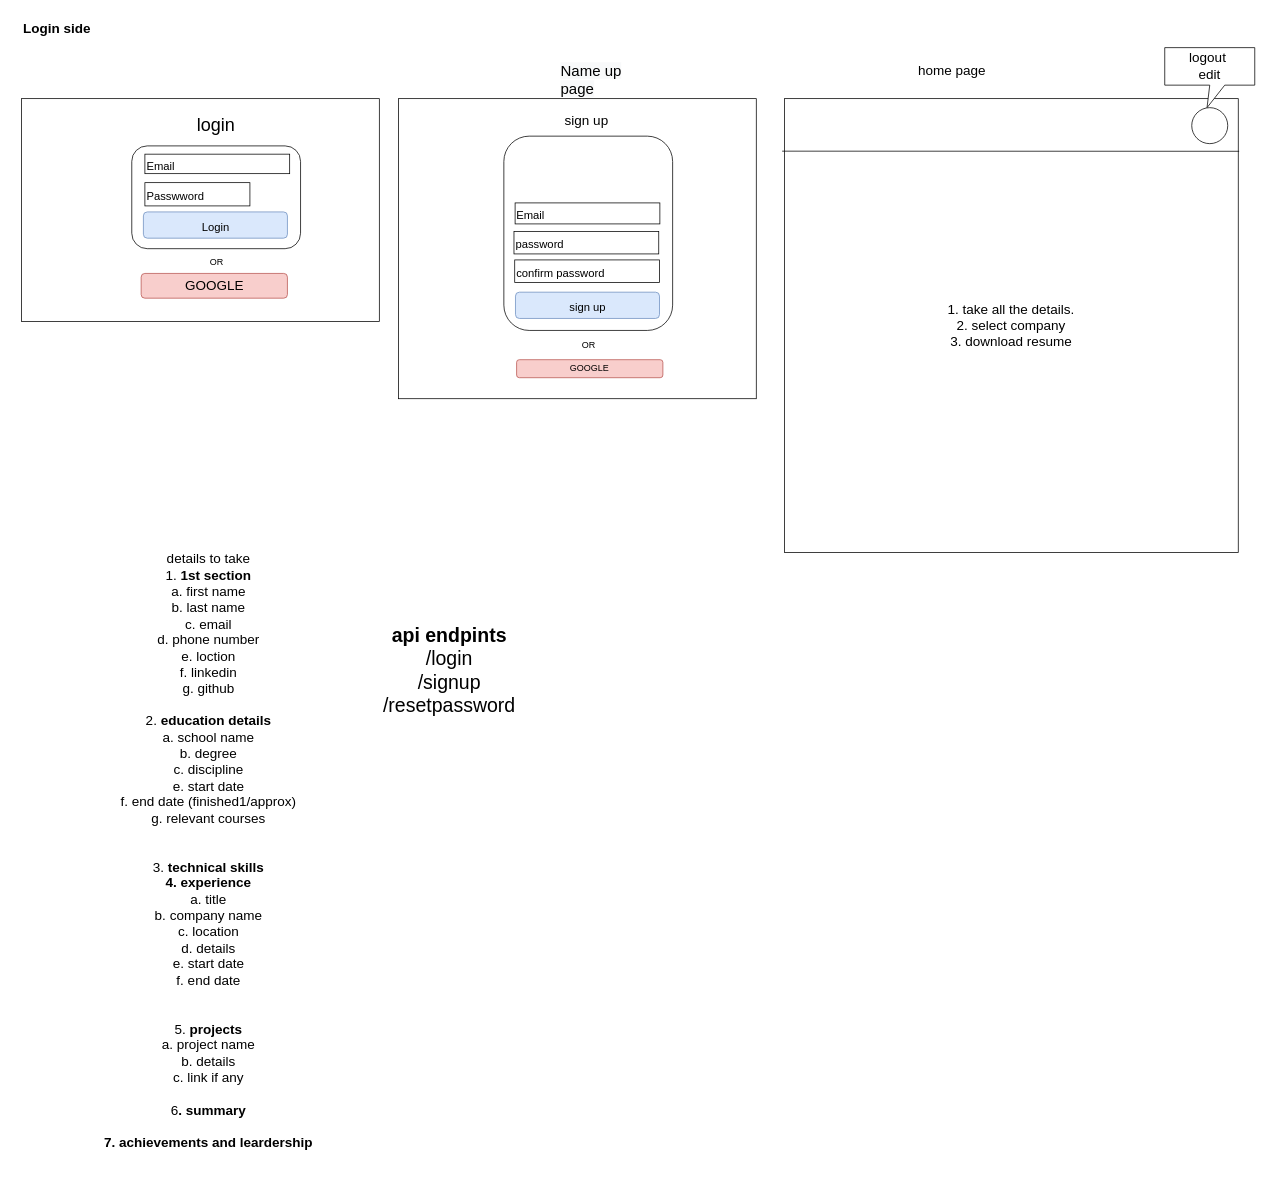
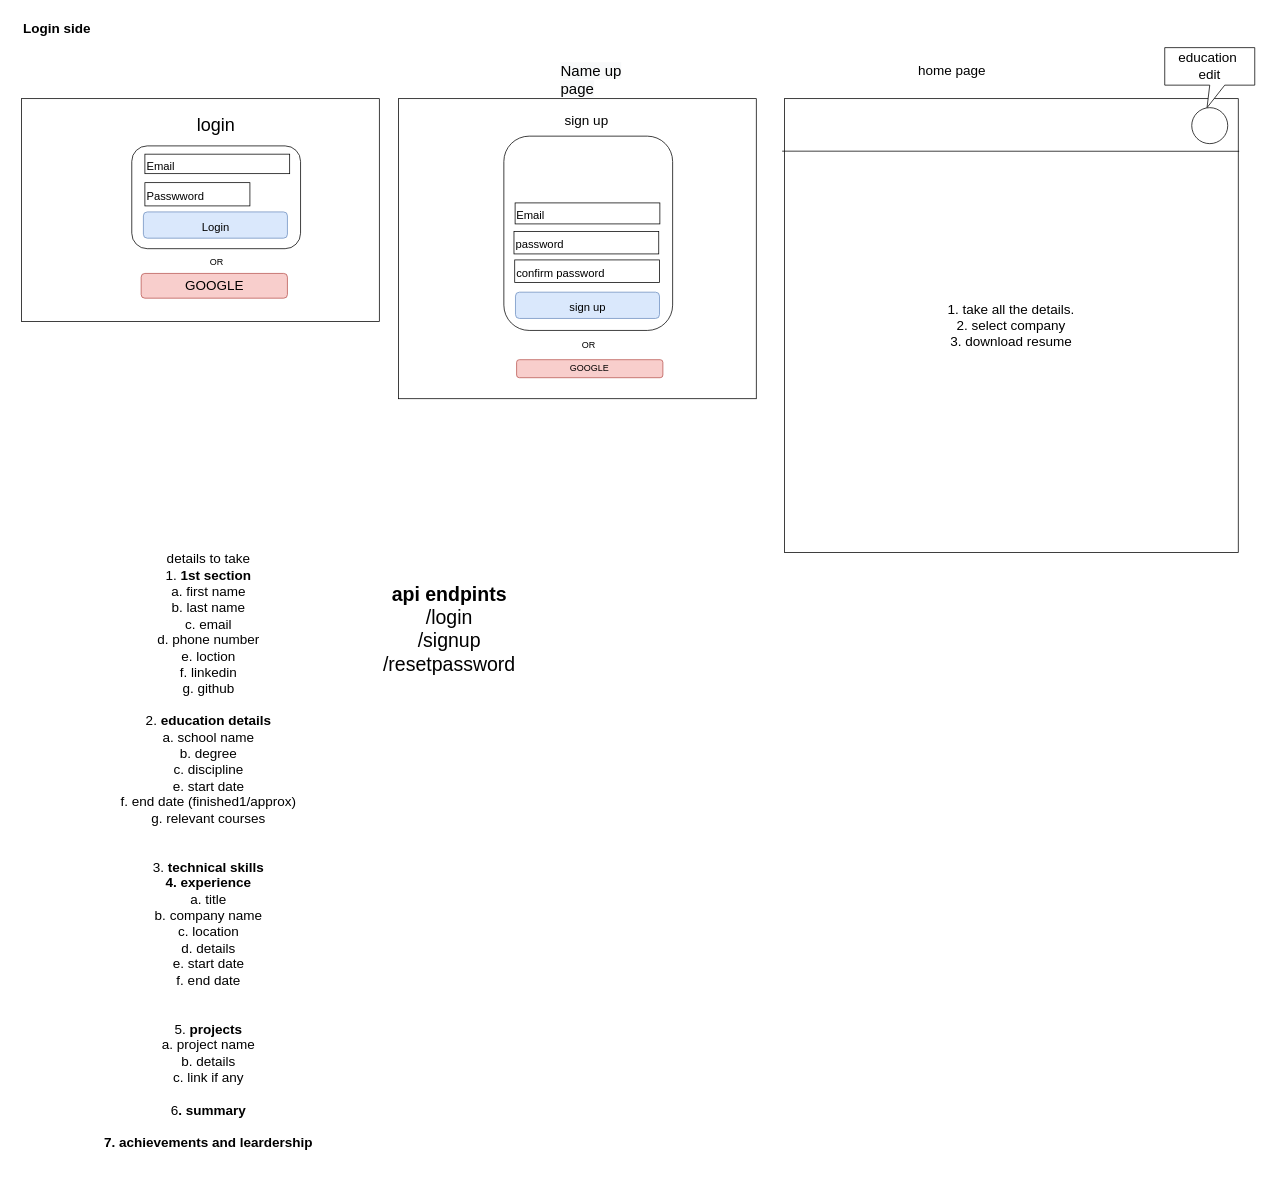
node "logout edit": label "logout edit" -> "education edit"
node "api endpints /login /signup /resetpassword": moved (449, 682) -> (449, 641)
